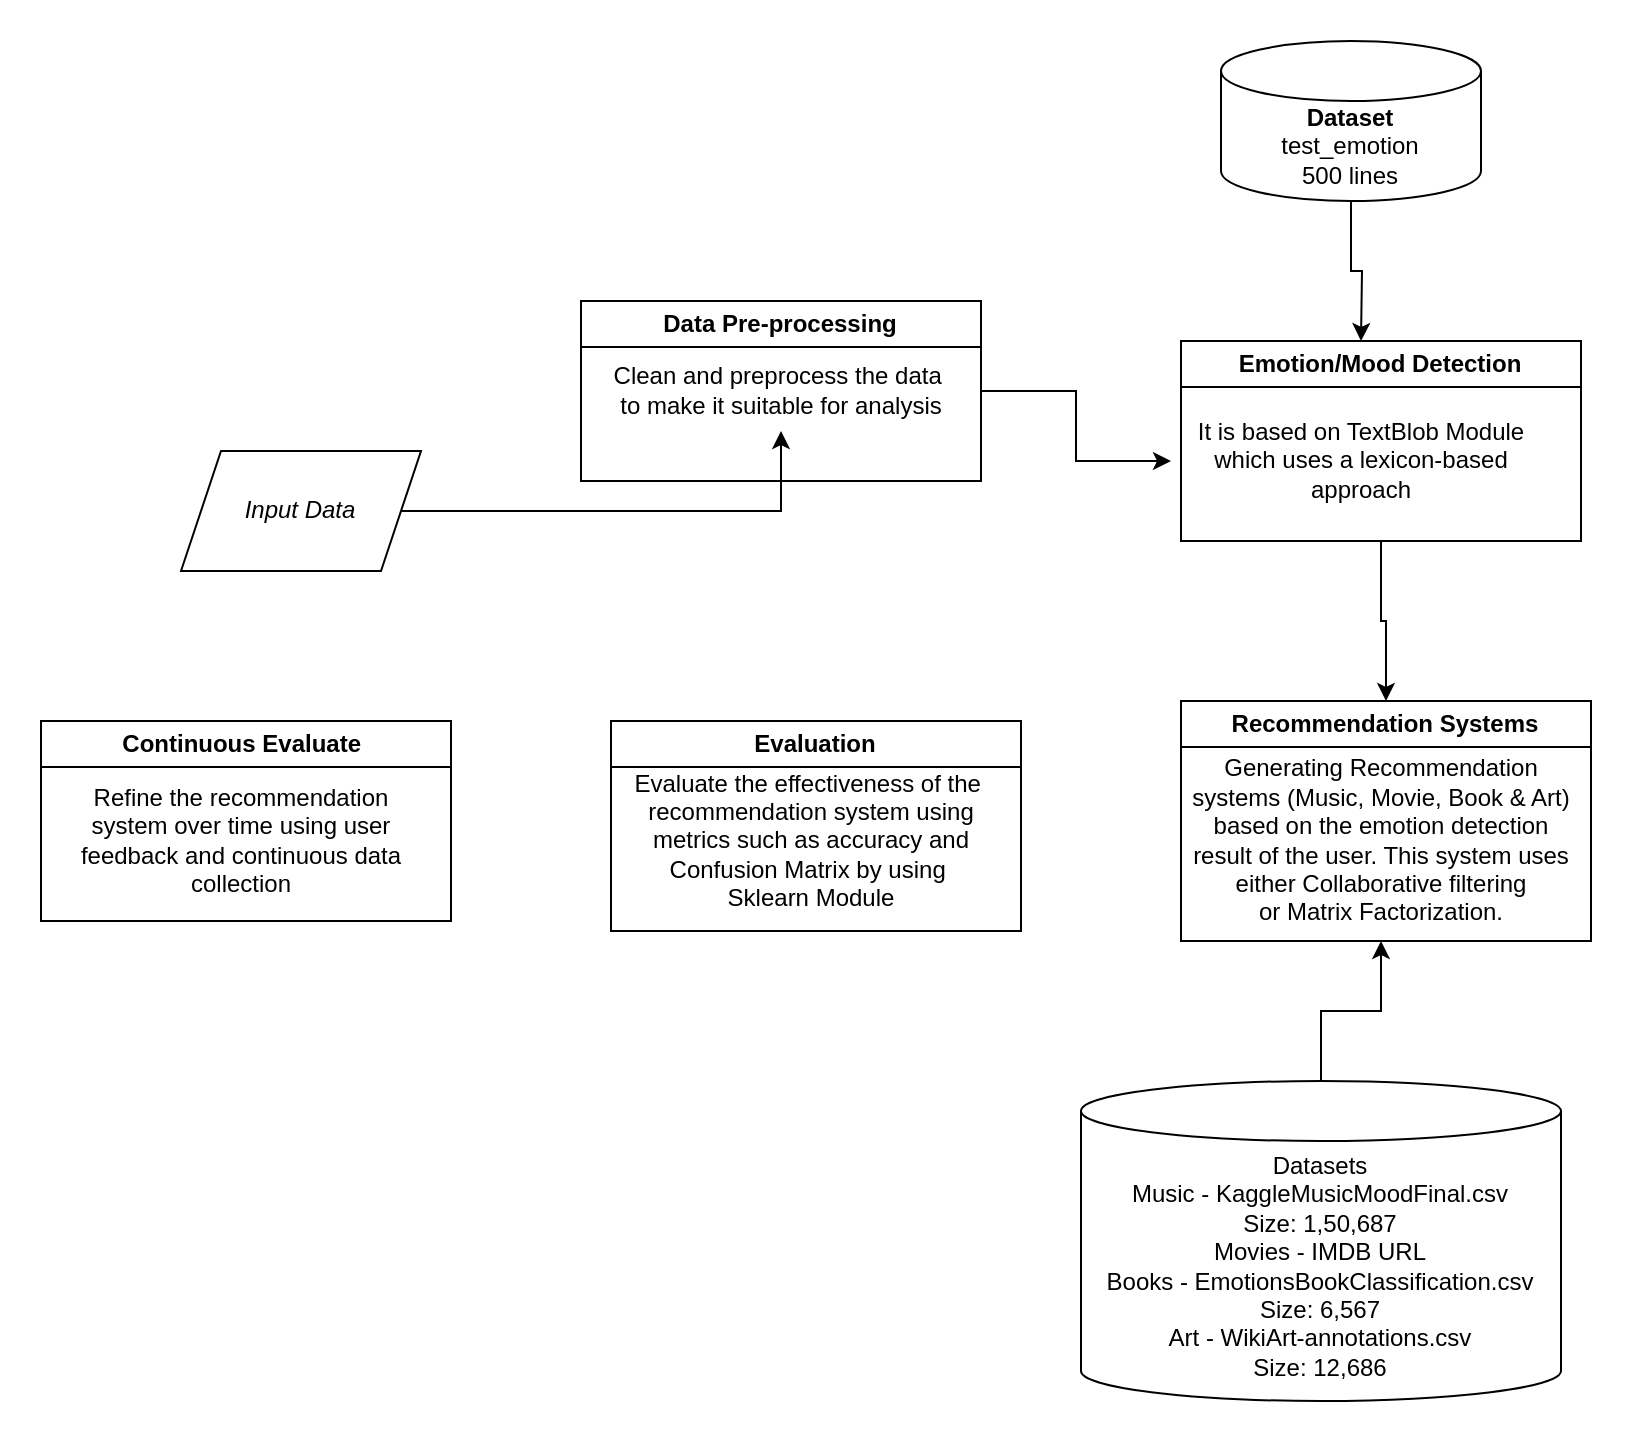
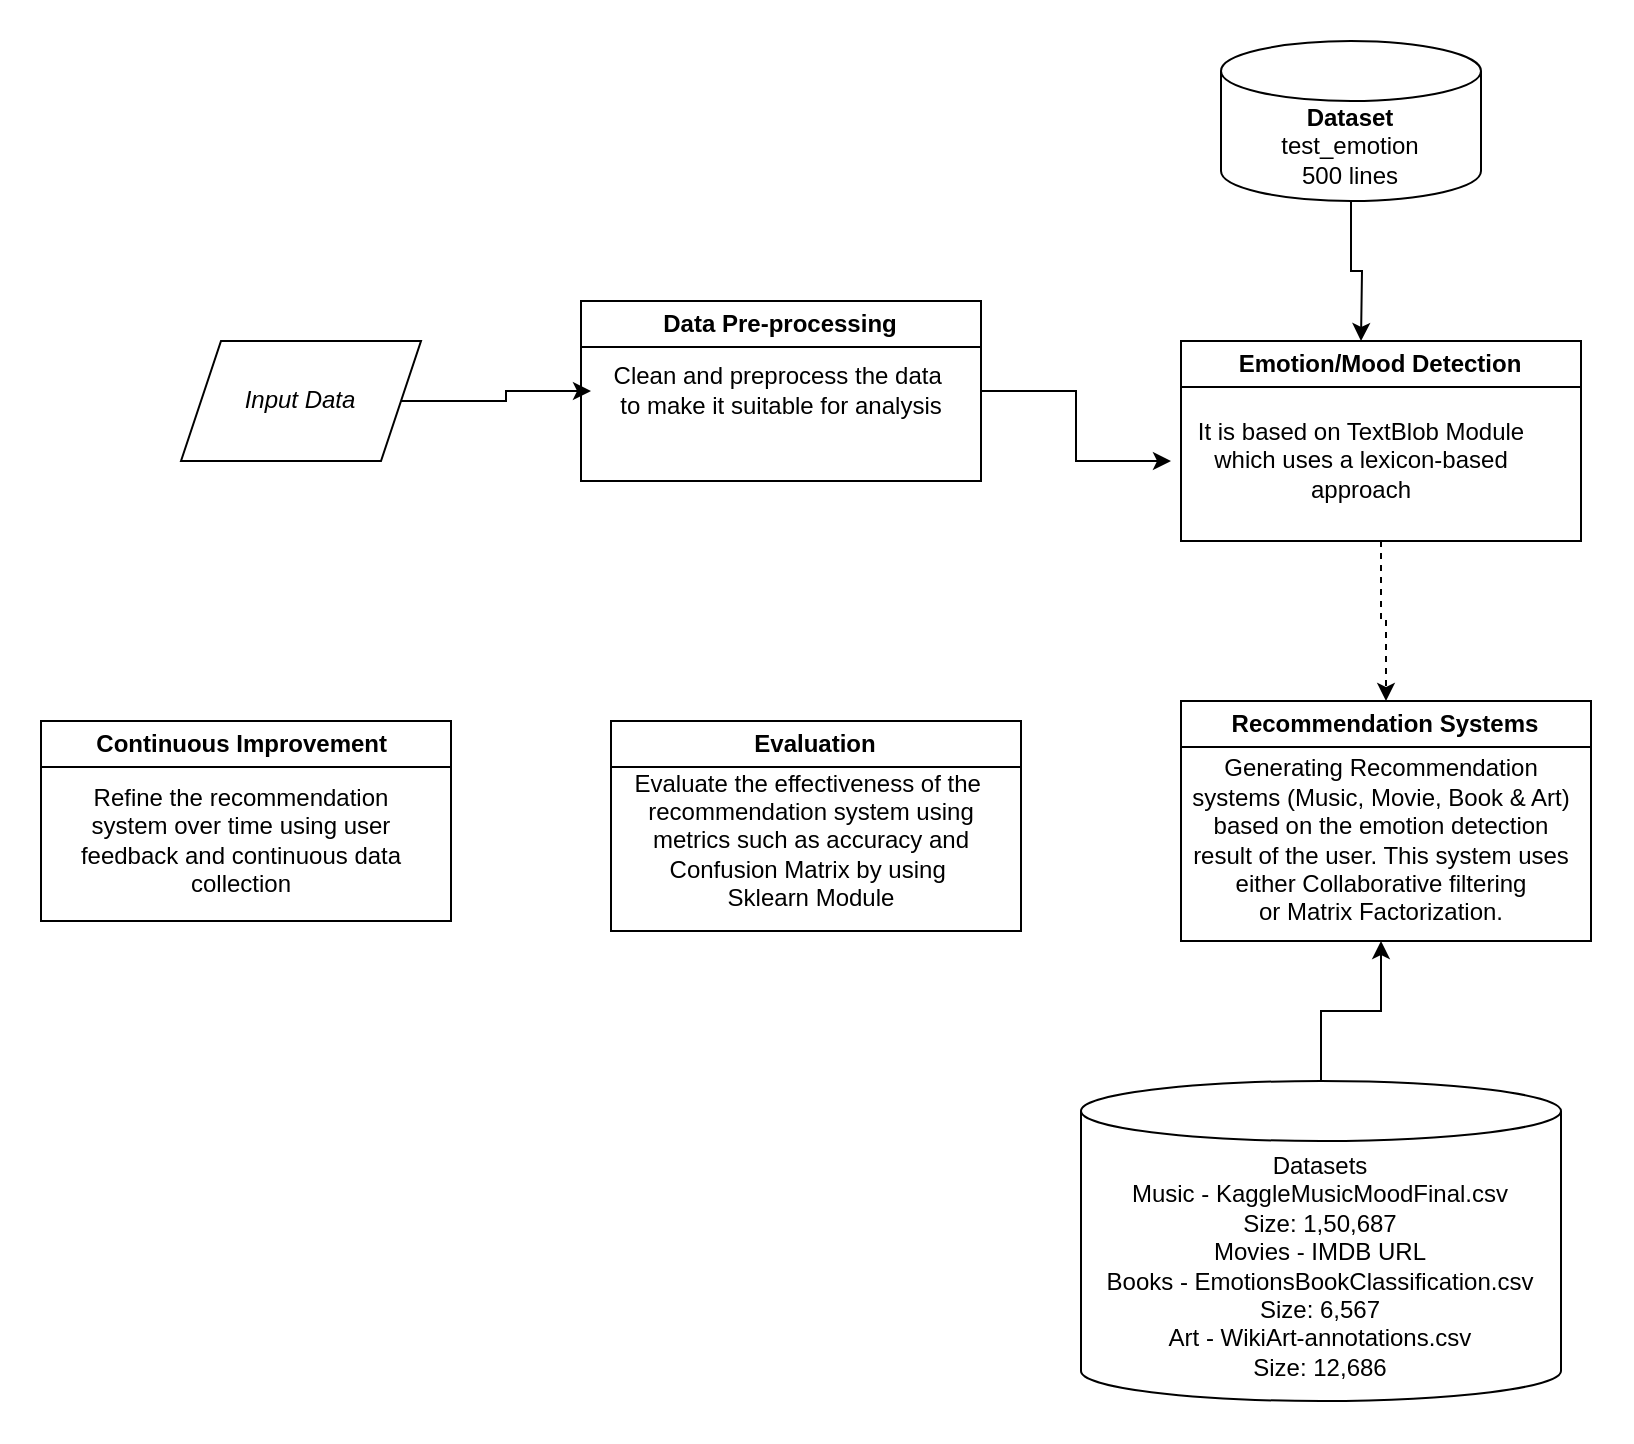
node "Input Data": moved (301, 511) -> (301, 401)
edge "Emotion/Mood Detection" -> "Recommendation Systems": style solid -> dashed
node "Continuous Evaluate": label "Continuous Evaluate" -> "Continuous Improvement"
